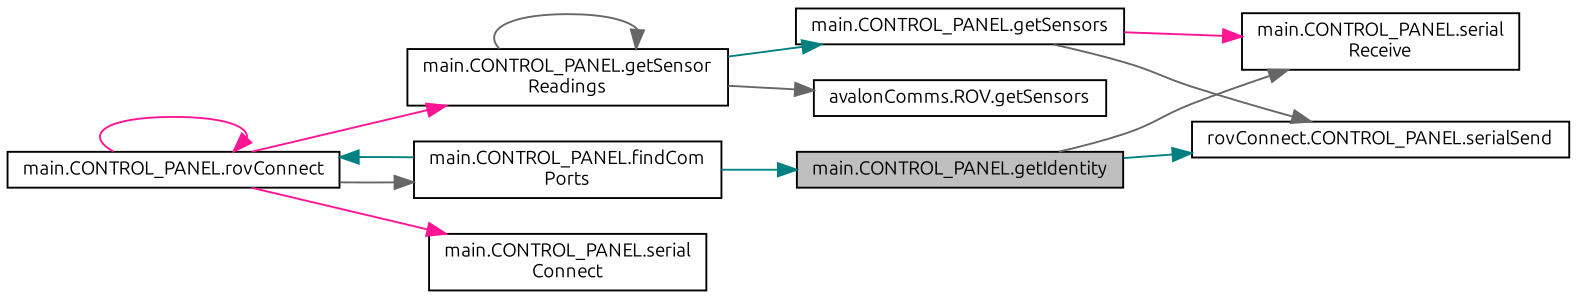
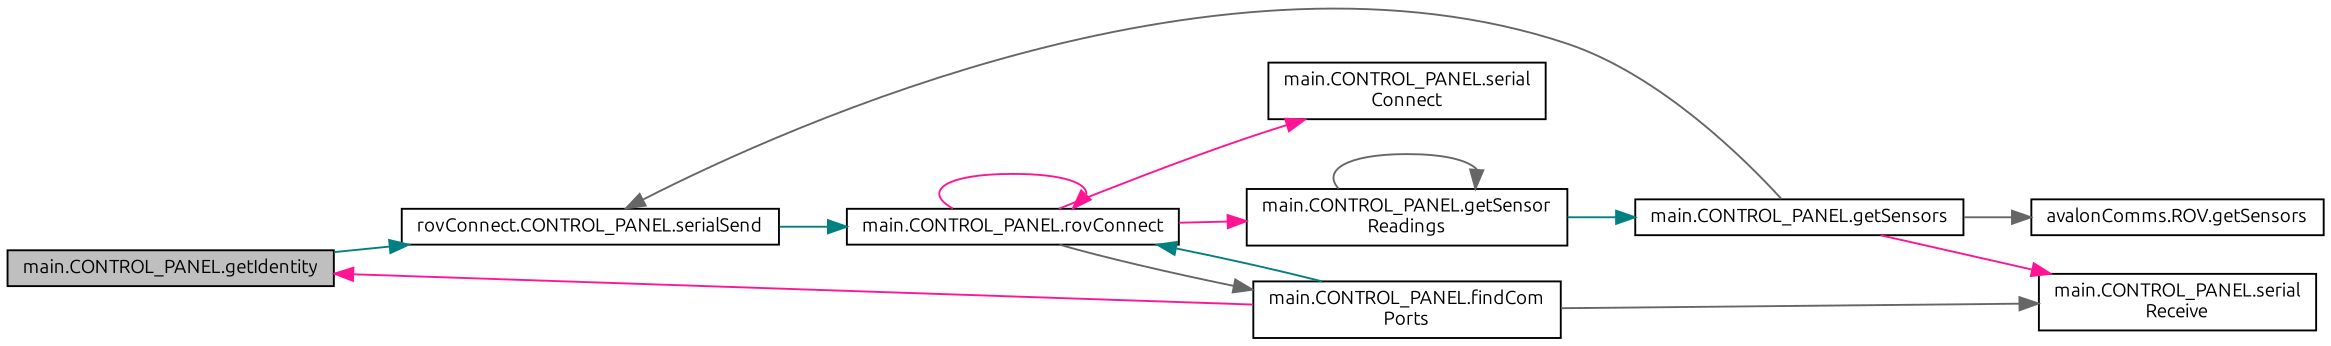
edge "main.CONTROL_PANEL.getSensor Readings" -> "avalonComms.ROV.getSensors": now "main.CONTROL_PANEL.getSensors" -> "avalonComms.ROV.getSensors"
edge "main.CONTROL_PANEL.getIdentity" -> "main.CONTROL_PANEL.serial Receive": now "main.CONTROL_PANEL.findCom Ports" -> "main.CONTROL_PANEL.serial Receive"
edge "main.CONTROL_PANEL.findCom Ports" -> "main.CONTROL_PANEL.getIdentity": color teal -> deeppink
edge "rovConnect.CONTROL_PANEL.serialSend" -> "main.CONTROL_PANEL.rovConnect": added
